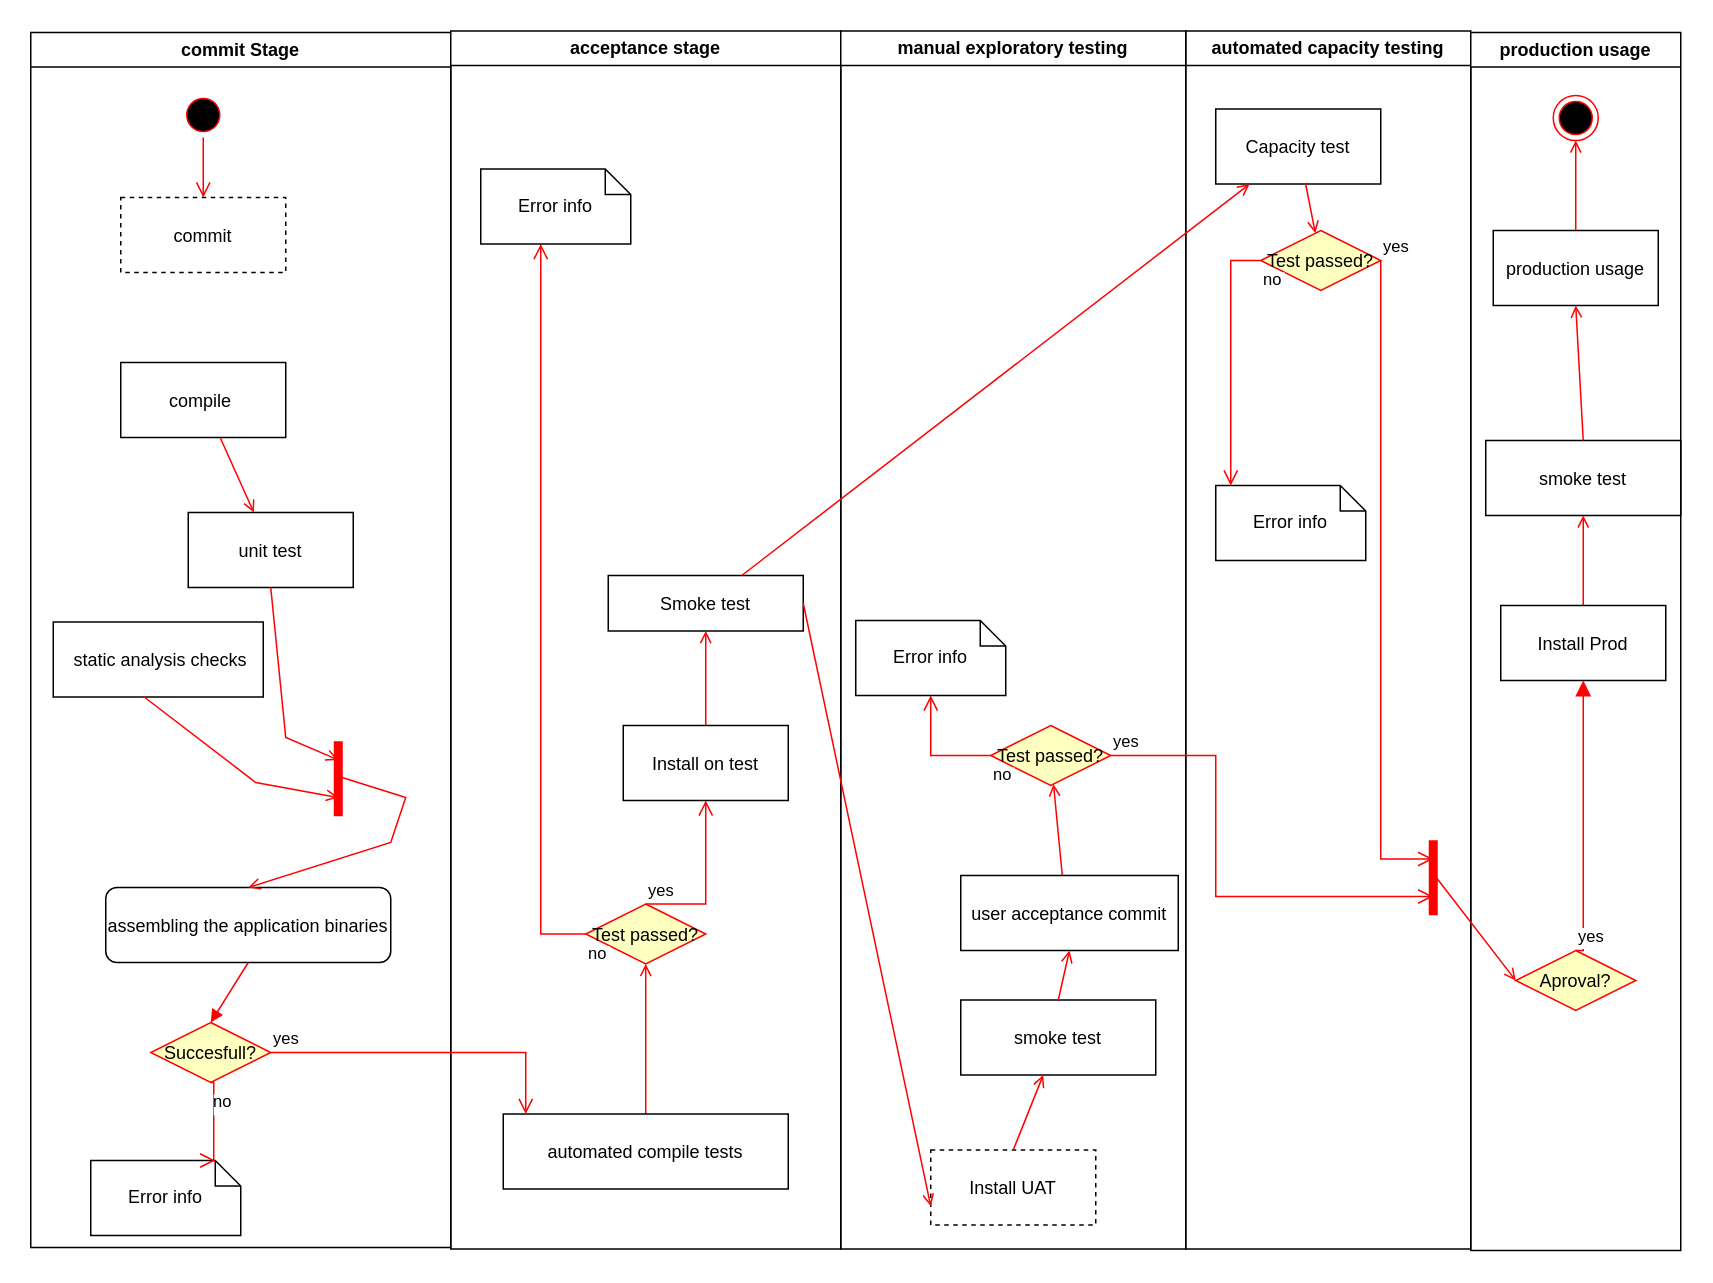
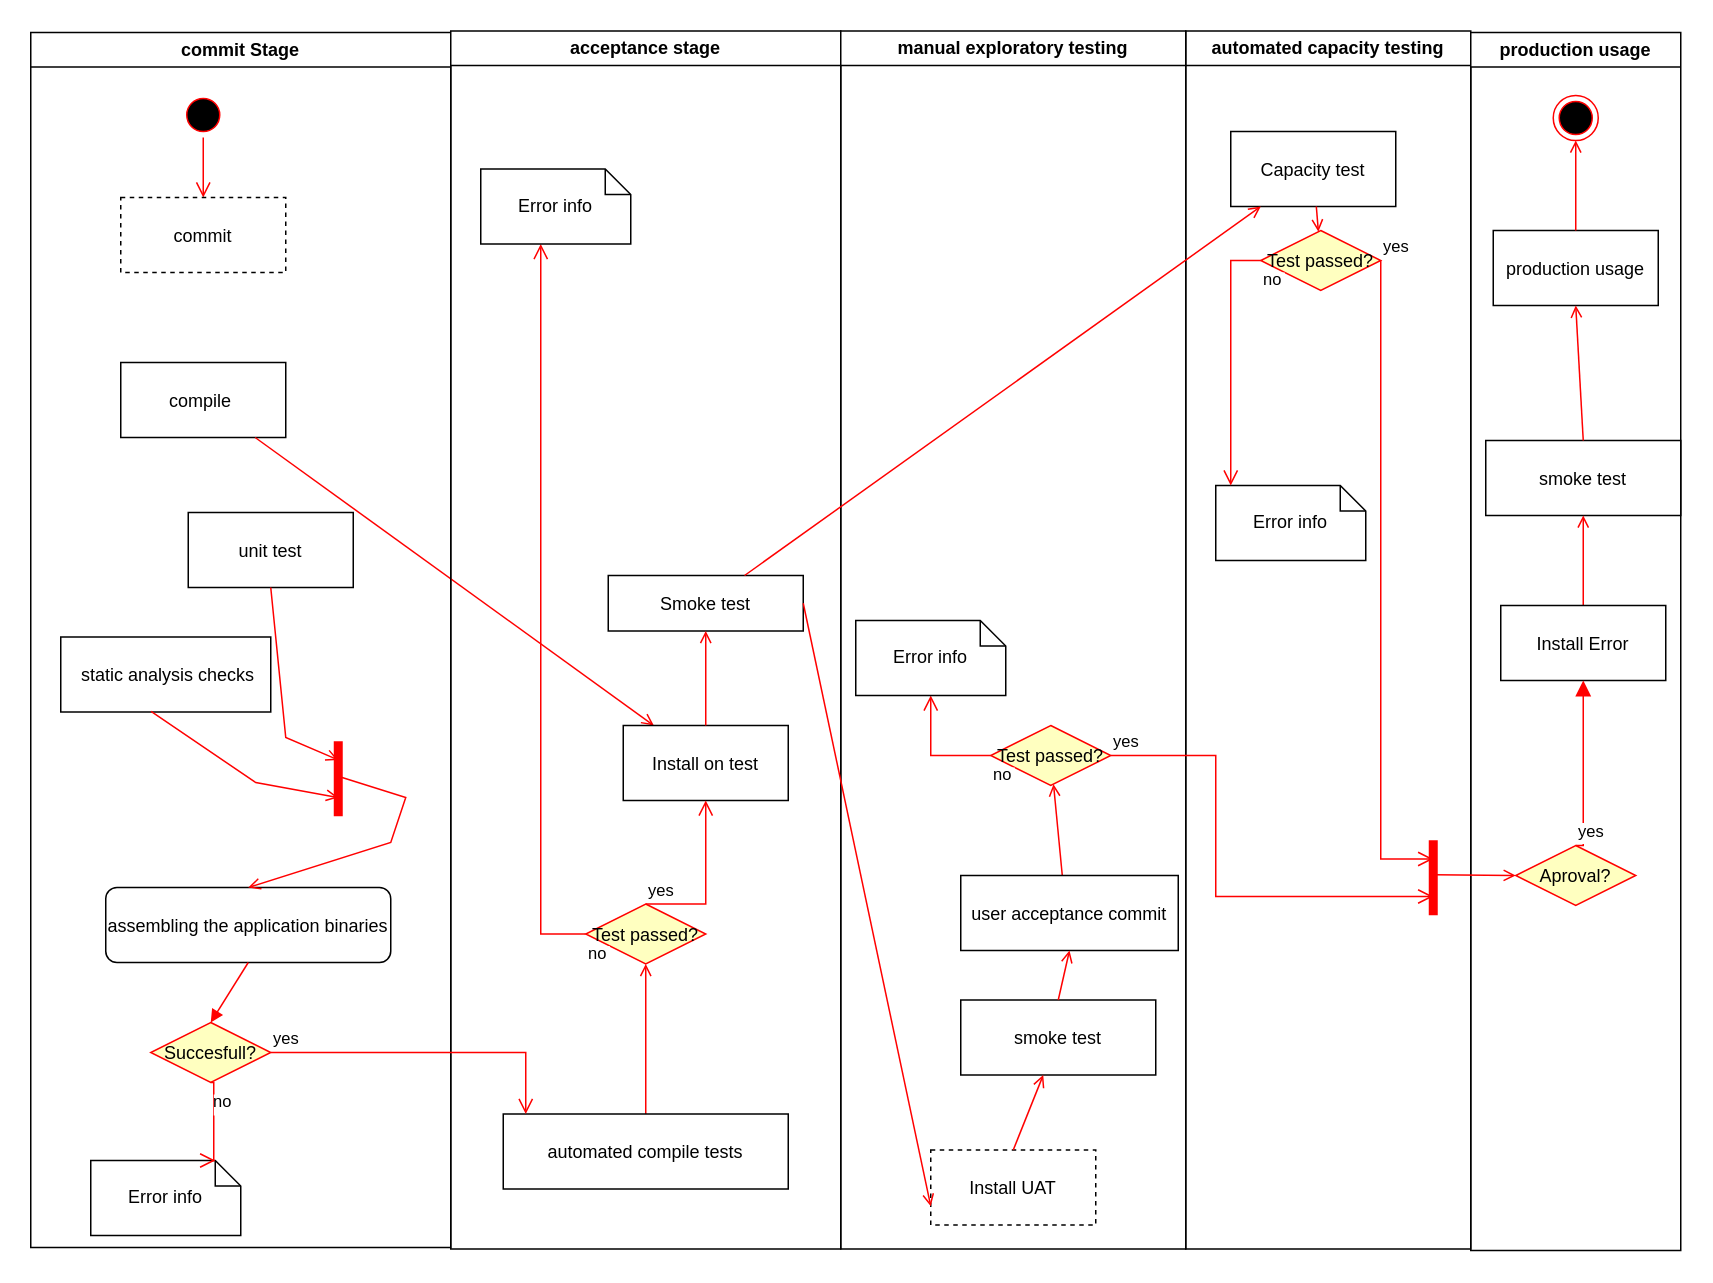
node "Capacity test": moved (1298, 146) -> (1313, 169)
edge "compile" -> "unit test": now "compile" -> "Install on test"
node "Install Prod": label "Install Prod" -> "Install Error"
node "static analysis checks": moved (158, 659) -> (166, 674)
node "Aproval?": moved (1576, 980) -> (1576, 875)
